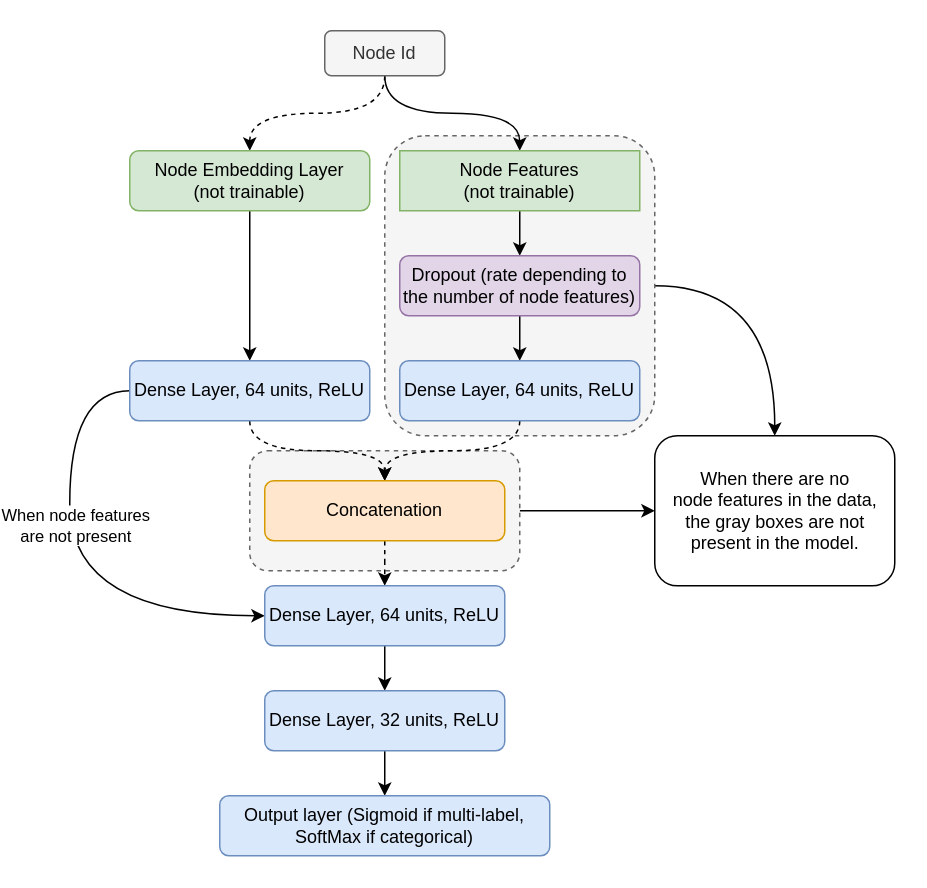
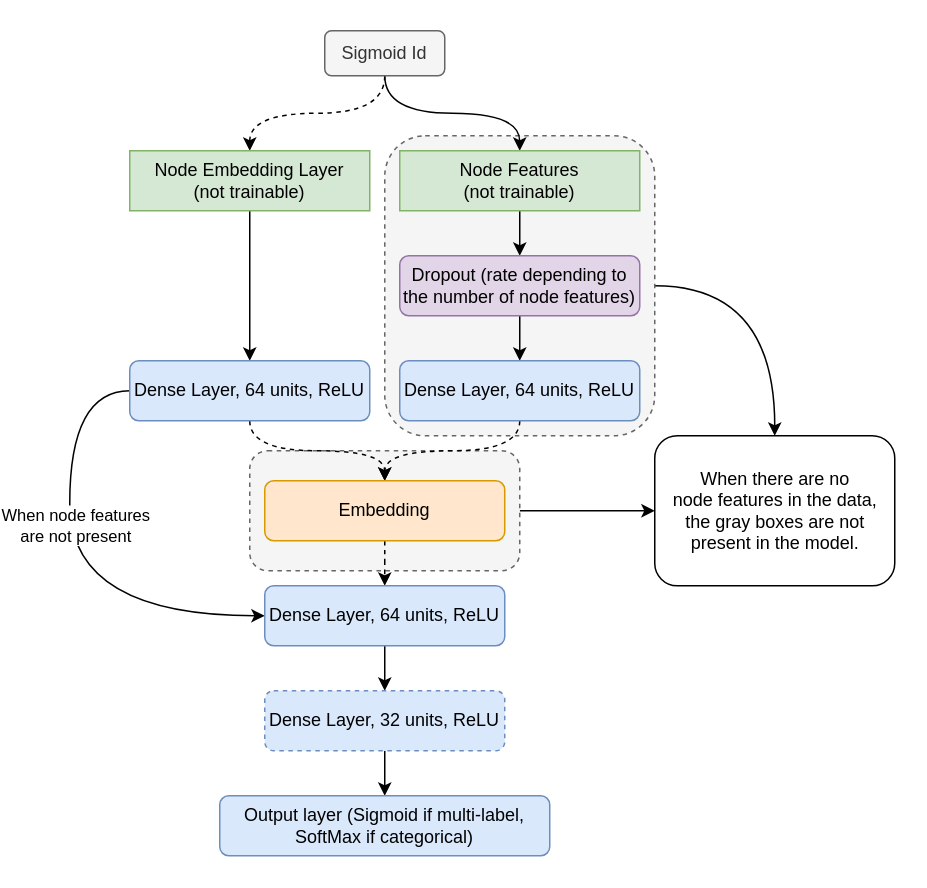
node "Node Id": label "Node Id" -> "Sigmoid Id"
node "Node Embedding Layer (not trainable)": shape rounded rectangle -> rectangle
node "Concatenation": label "Concatenation" -> "Embedding"
node "Dense Layer, 32 units, ReLU": style solid -> dashed
